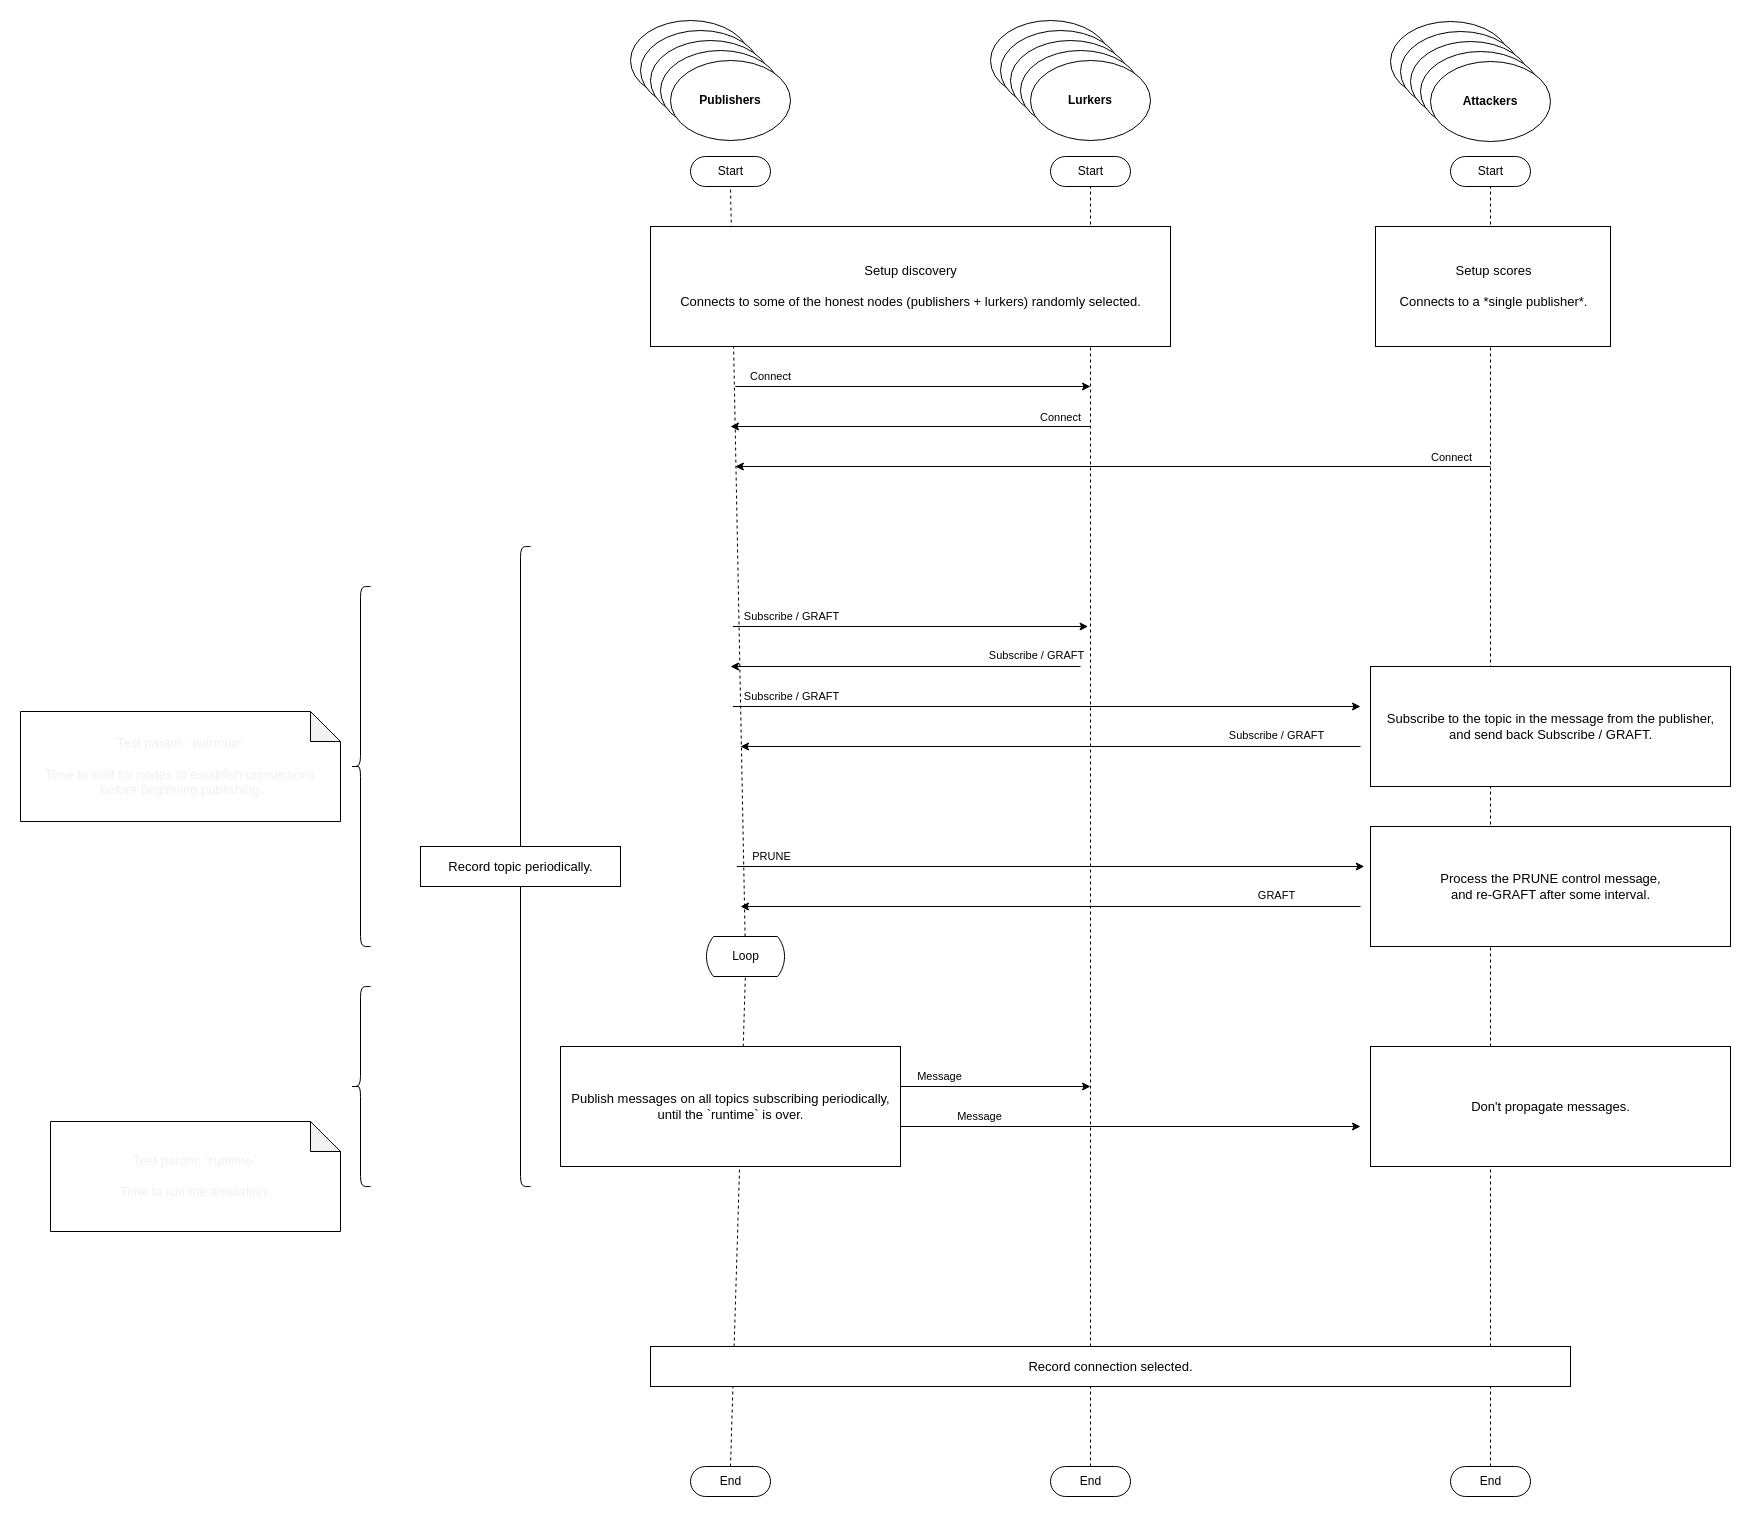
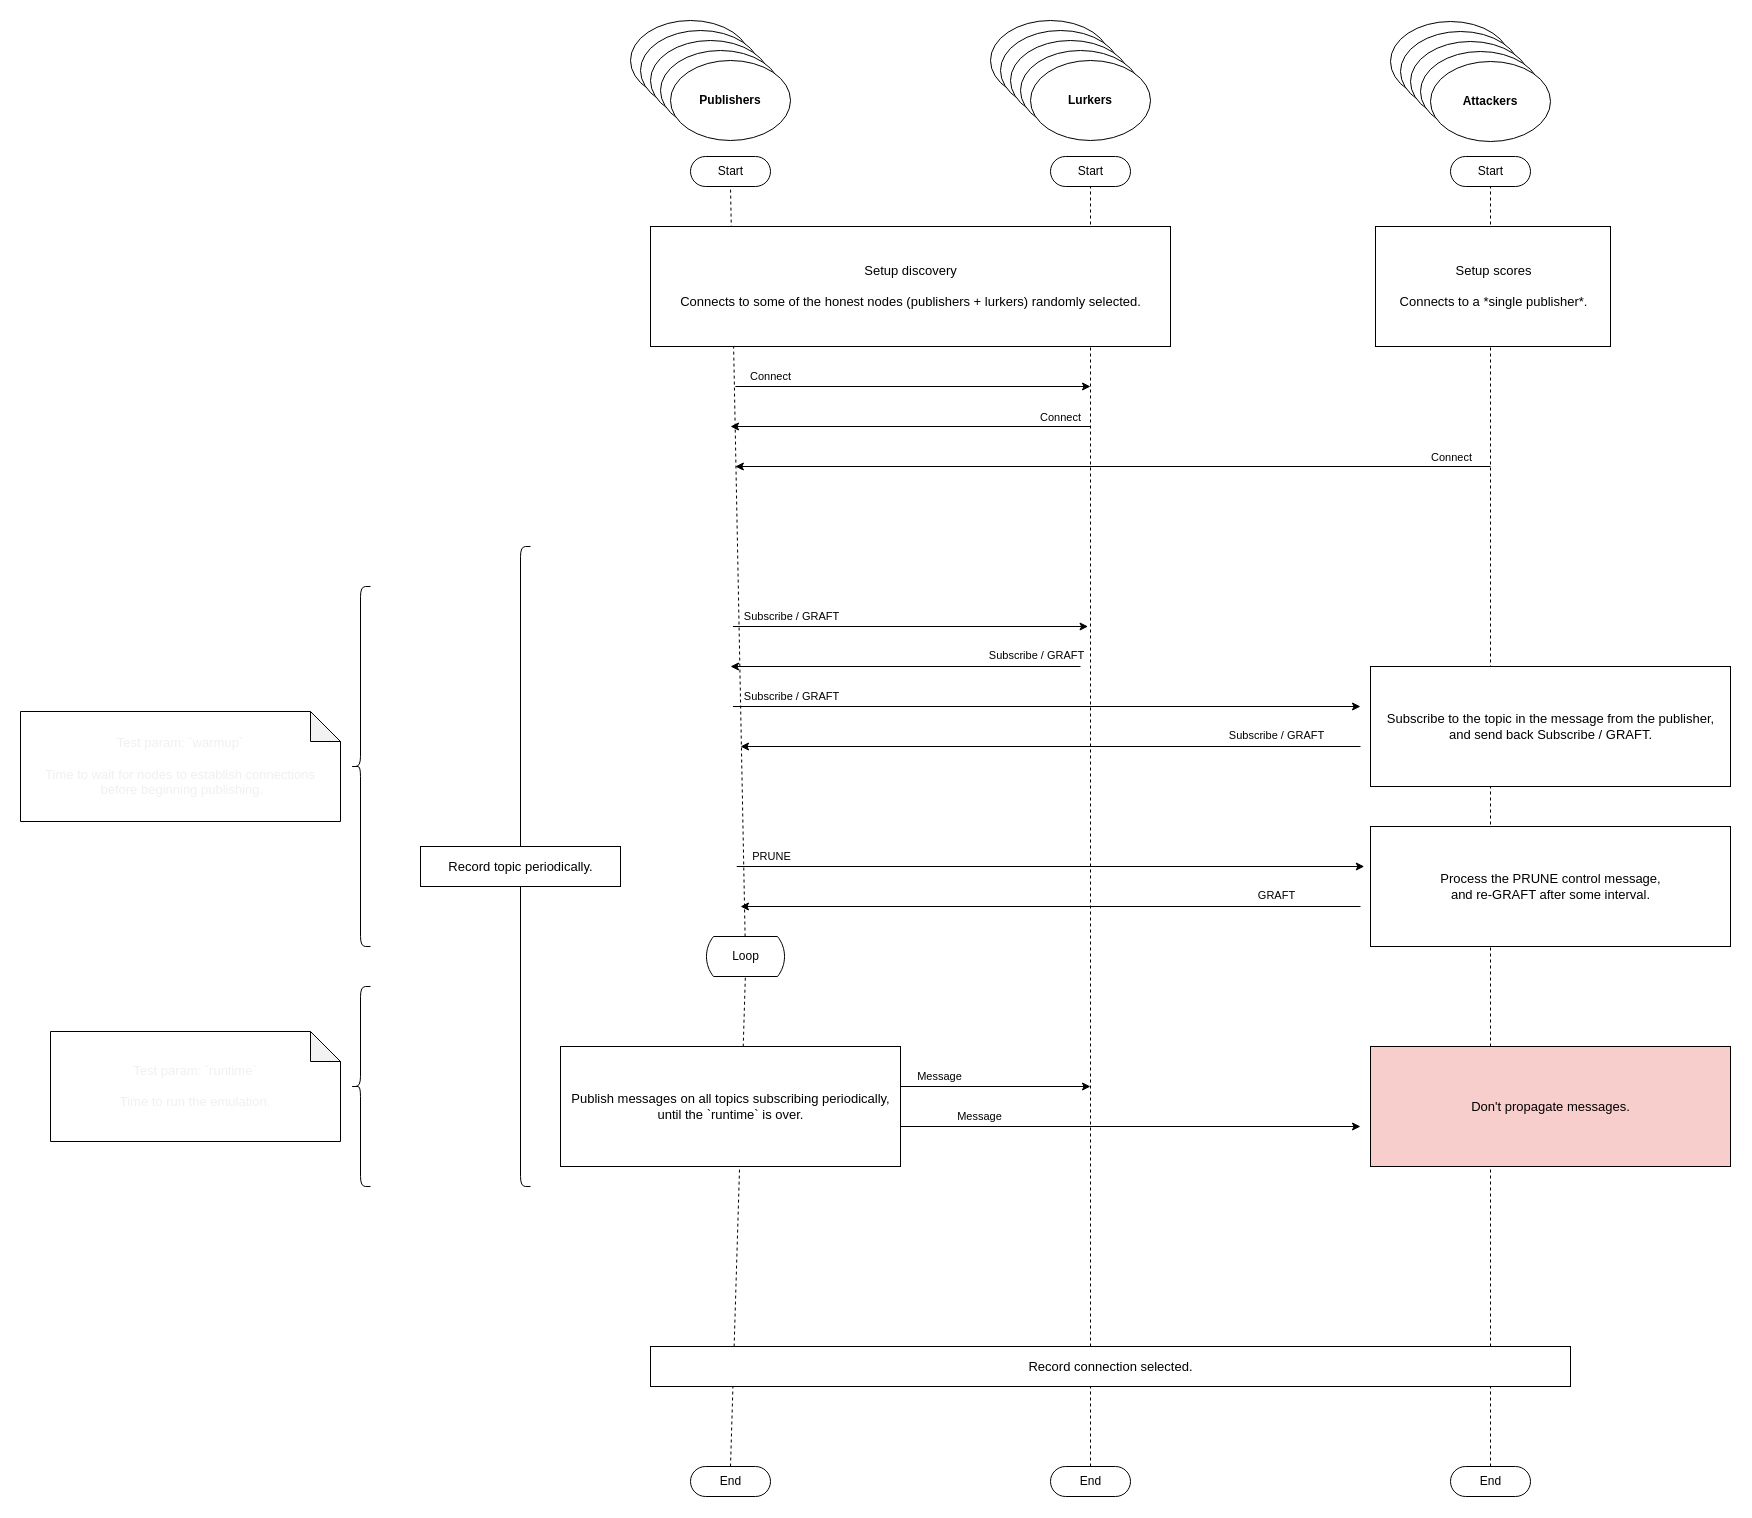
node "Don't propagate messages.": fillcolor #ffffff -> #f8cecc
node "Test param: `runtime` Time to run the emulation.": moved (196, 1177) -> (196, 1087)
